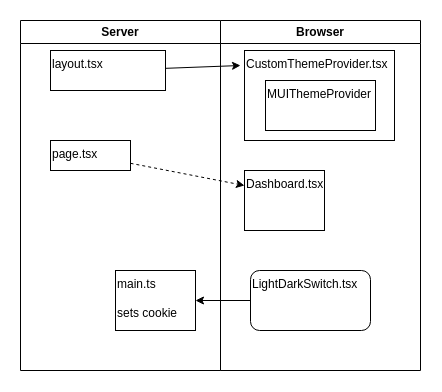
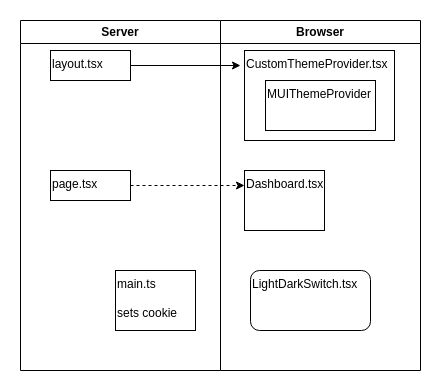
node "layout.tsx": size 115x40 -> 80x30
node "page.tsx": moved (91, 156) -> (91, 186)
edge "LightDarkSwitch.tsx" -> "main.ts sets cookie": removed
